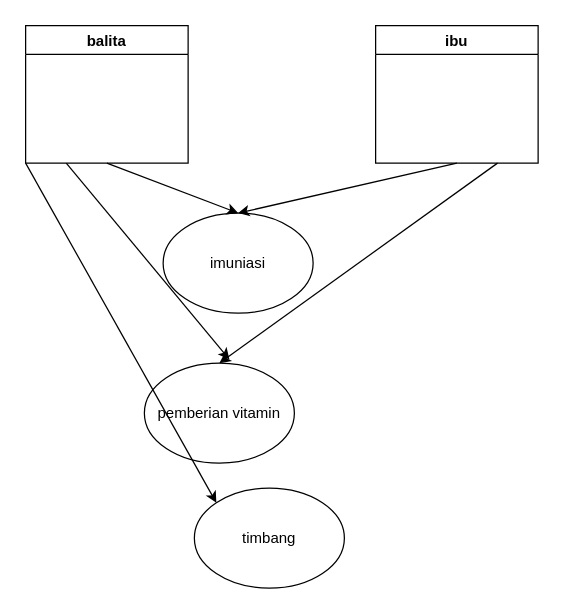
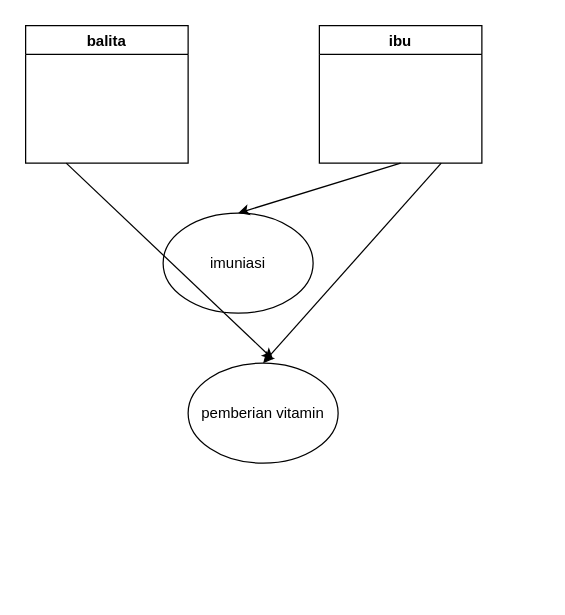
node "ibu": moved (457, 94) -> (401, 94)
edge "balita" -> "imuniasi": removed
edge "balita" -> "timbang": removed
node "pemberian vitamin": moved (219, 413) -> (263, 413)
node "timbang": removed
